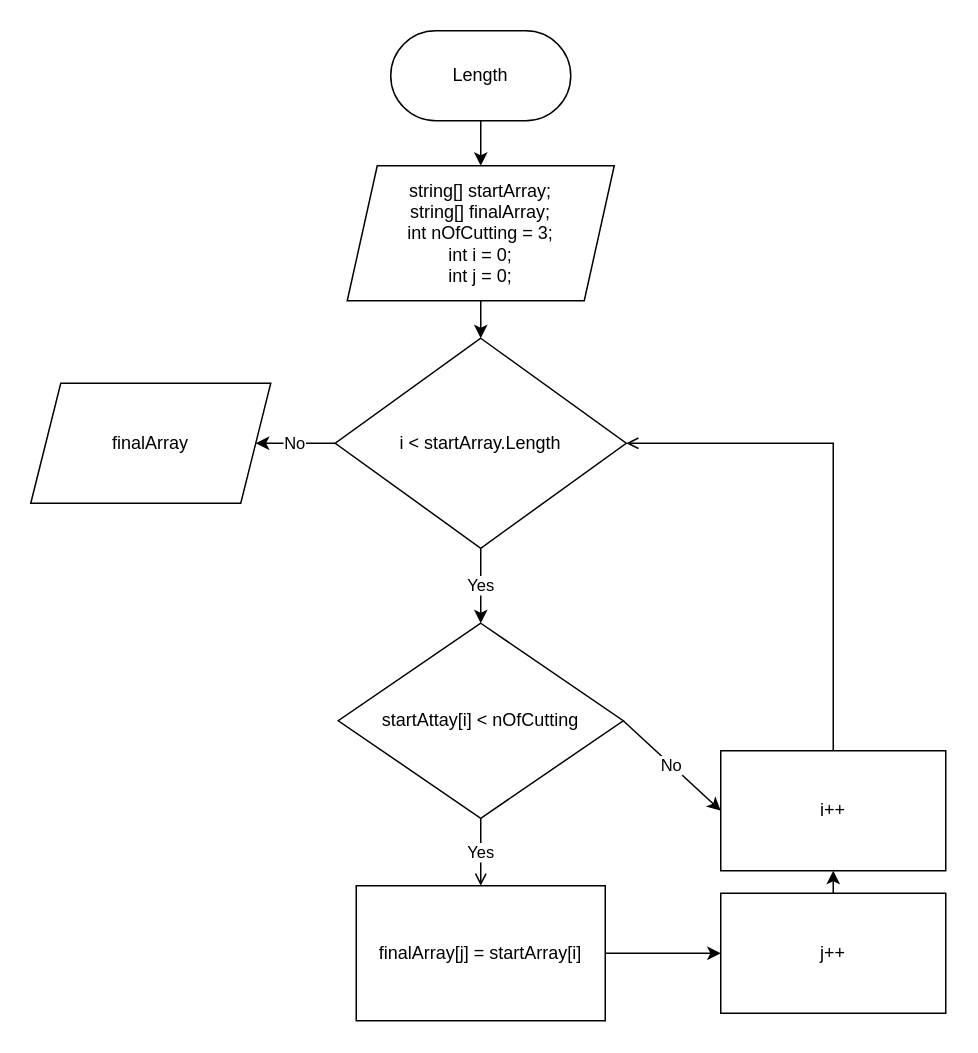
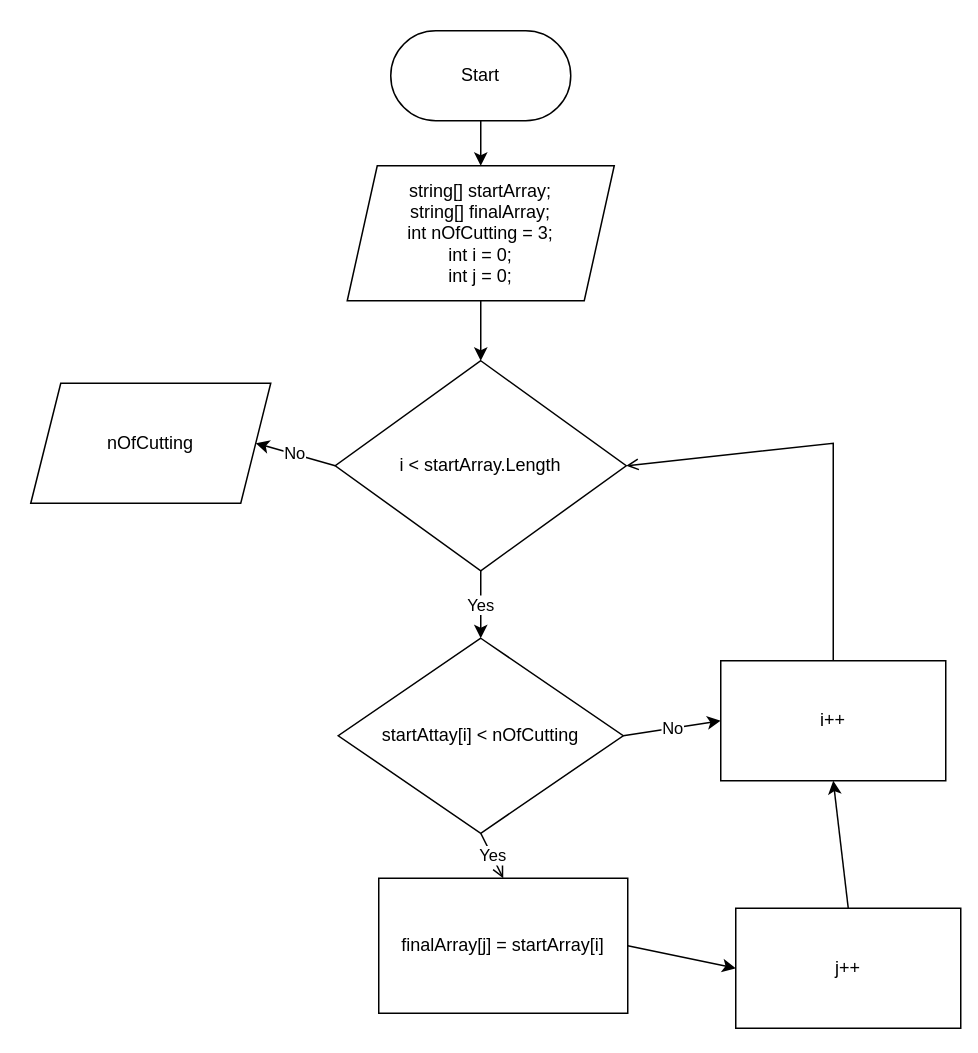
node "Length": label "Length" -> "Start"
node "finalArray": label "finalArray" -> "nOfCutting"
node "i < startArray.Length": moved (481, 443) -> (481, 466)
node "startAttay[i] < nOfCutting": moved (481, 721) -> (481, 736)
node "i++": moved (833, 811) -> (833, 721)
node "finalArray[j] = startArray[i]": moved (481, 953) -> (503, 946)
node "j++": moved (833, 953) -> (848, 968)
